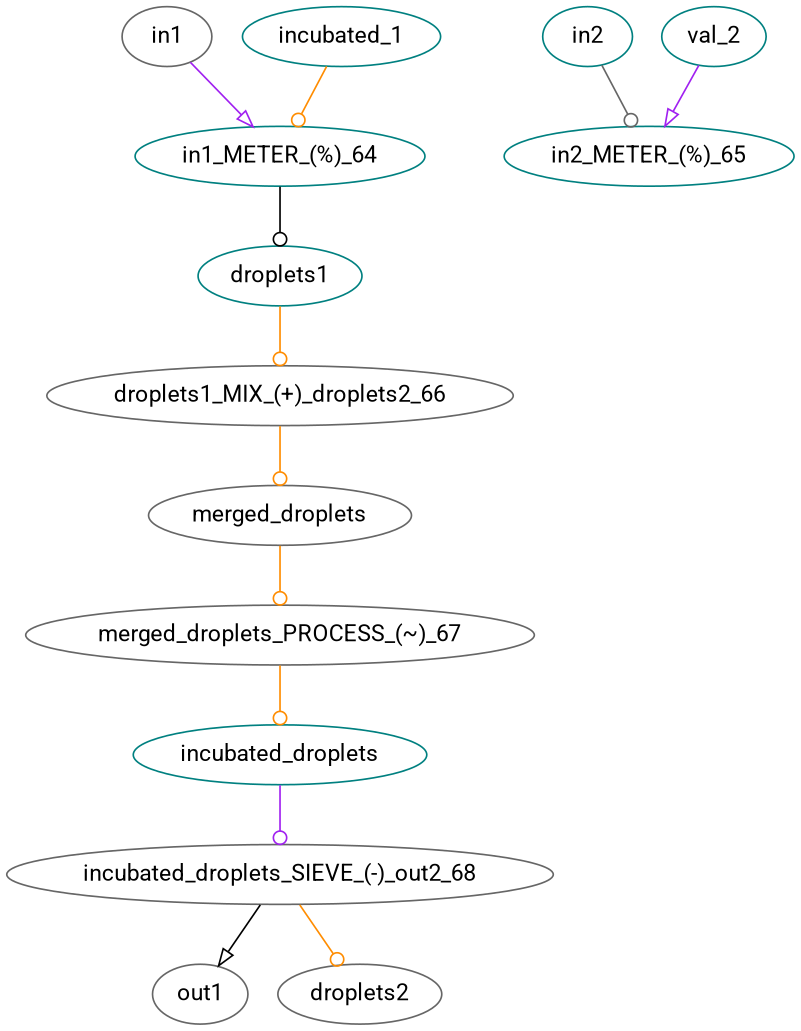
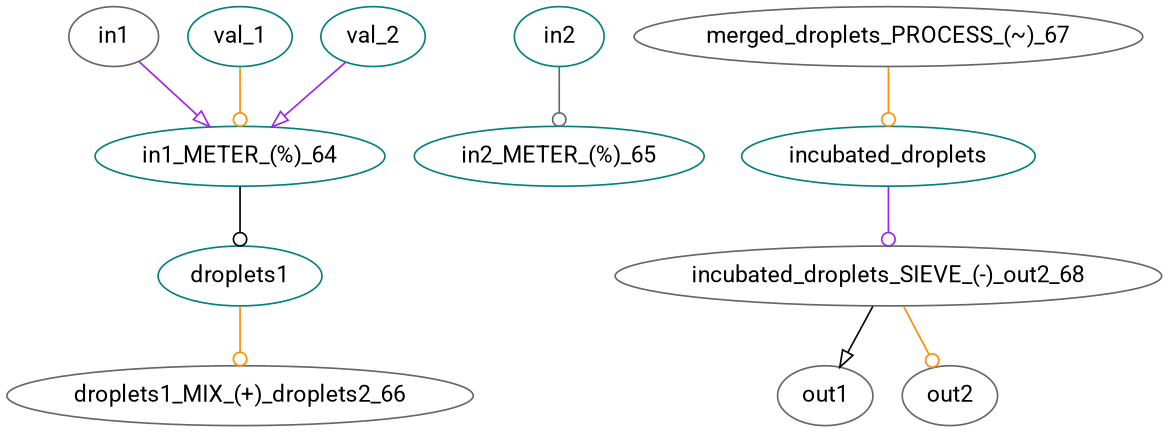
node "incubated_1": label "incubated_1" -> "val_1"
edge "val_2" -> "in2_METER_(%)_65": now "val_2" -> "in1_METER_(%)_64"
node "merged_droplets": removed
node "droplets2": label "droplets2" -> "out2"
